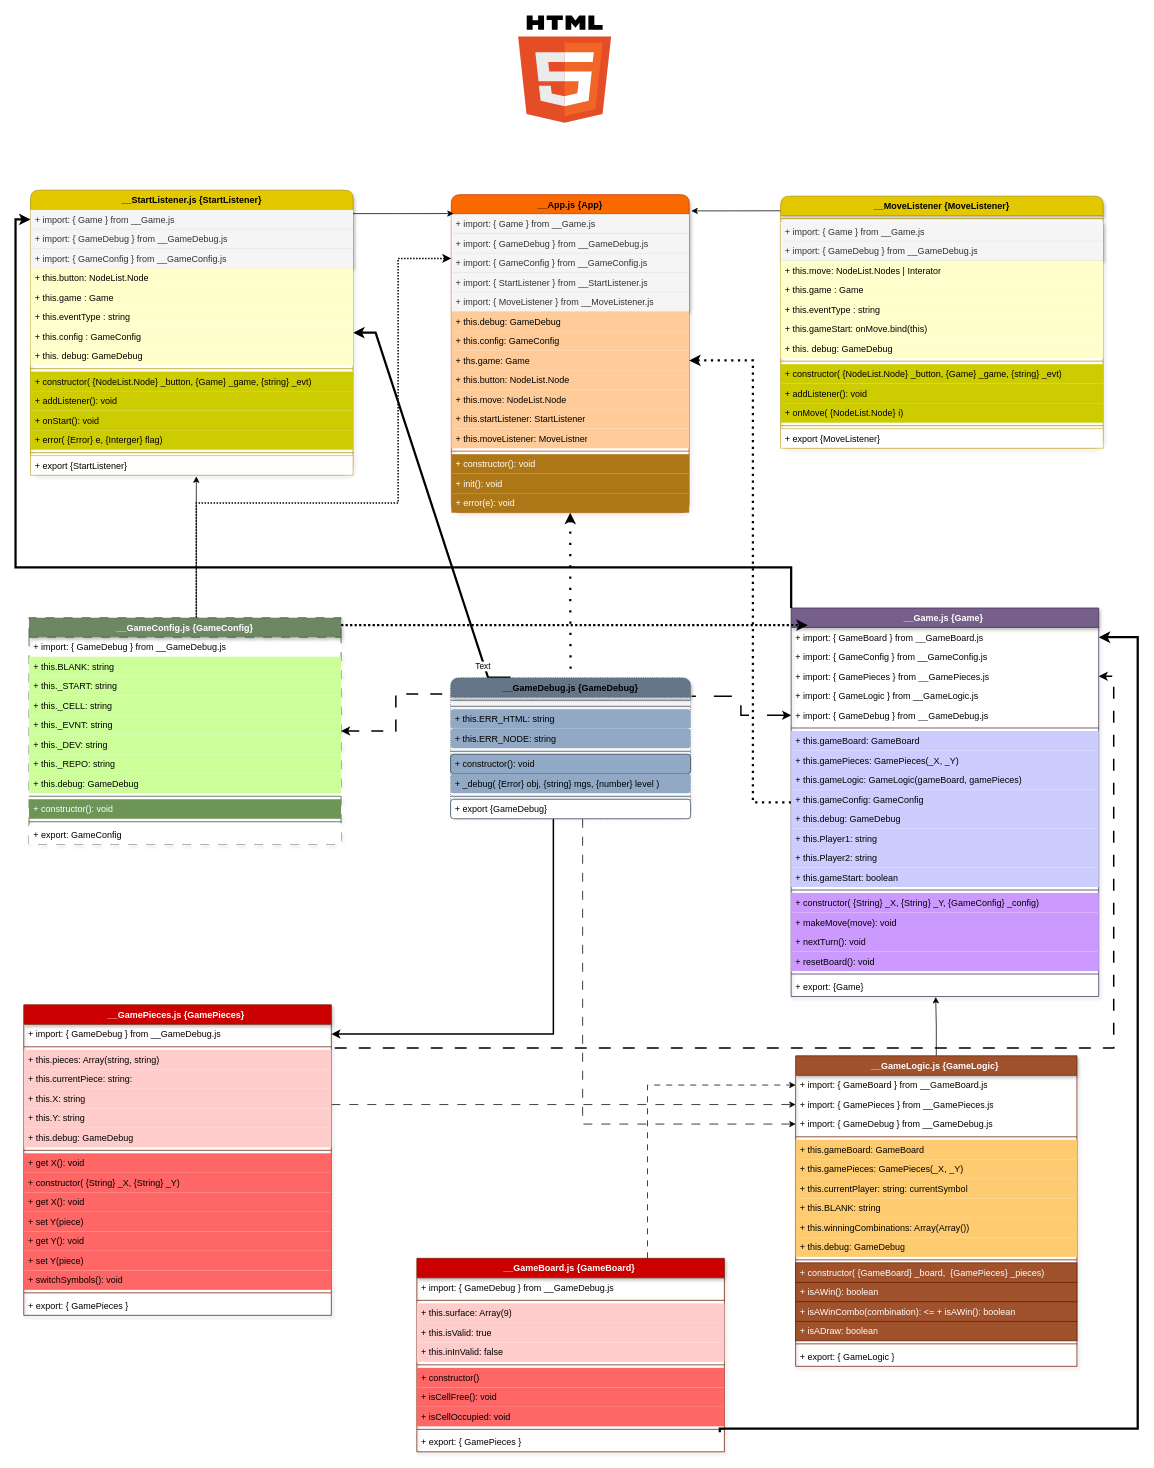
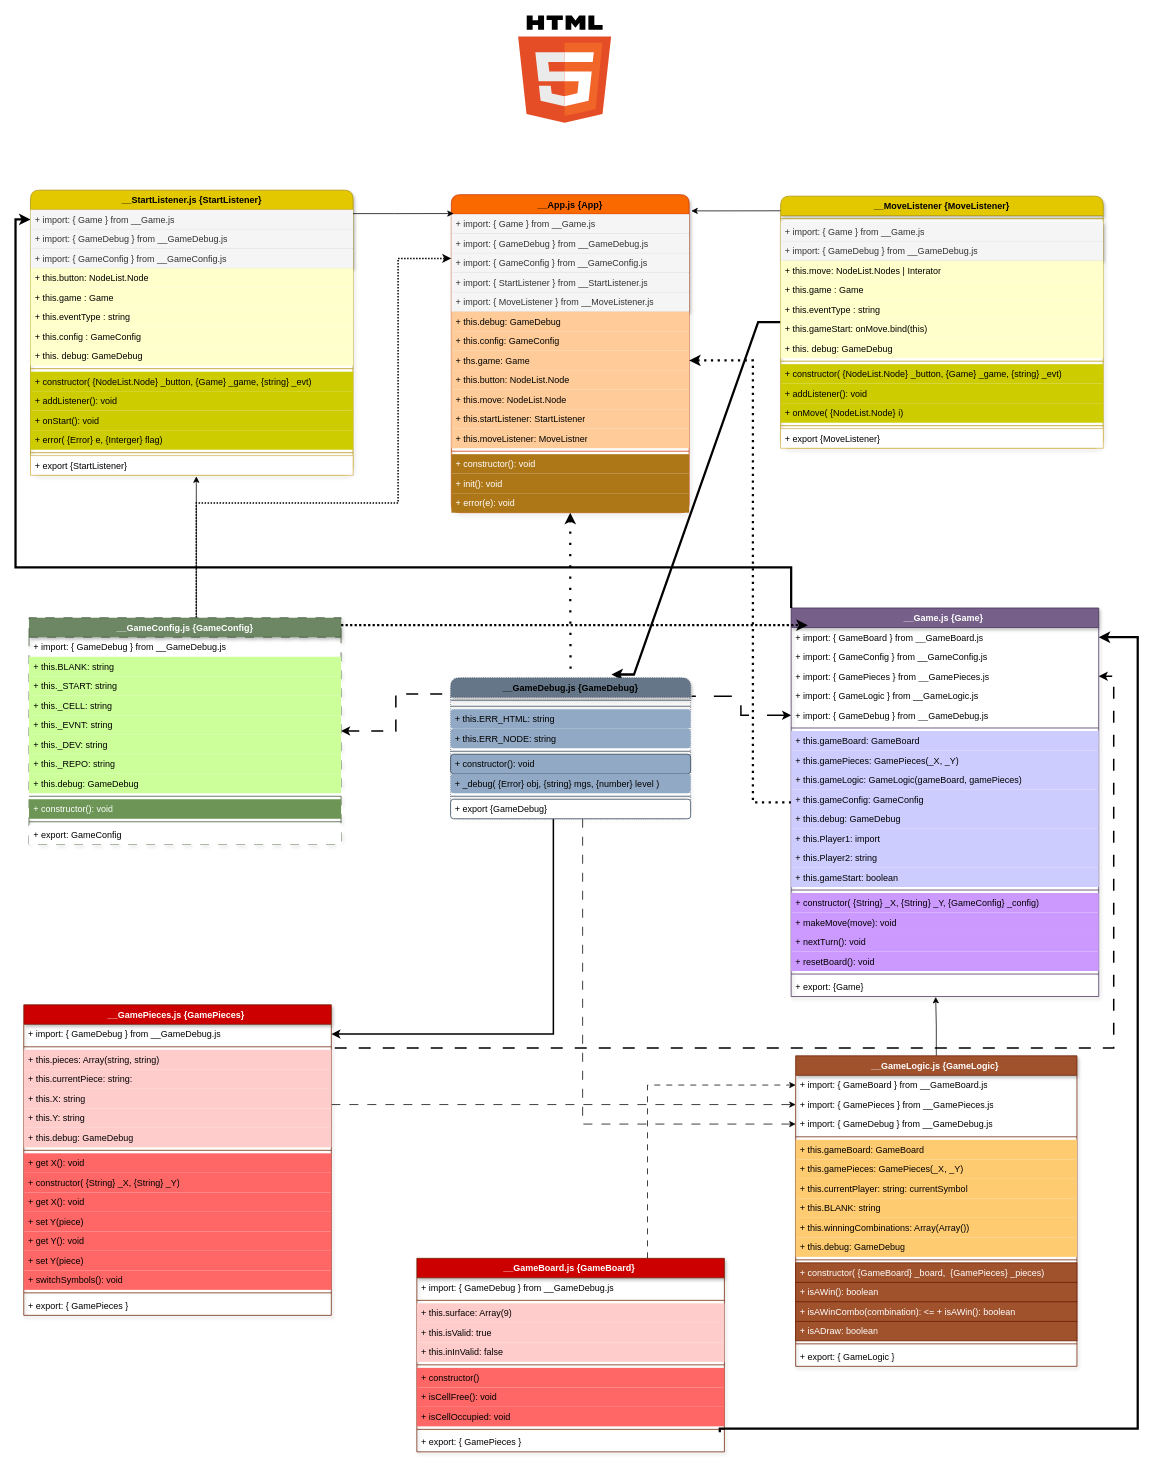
edge "__MoveListener {MoveListener}" -> "__GameDebug.js {GameDebug}": added
edge "__GameDebug.js {GameDebug}" -> "__StartListener.js {StartListener}": removed, label "Text"
node "+ this.Player1: string": label "+ this.Player1: string" -> "+ this.Player1: import"
